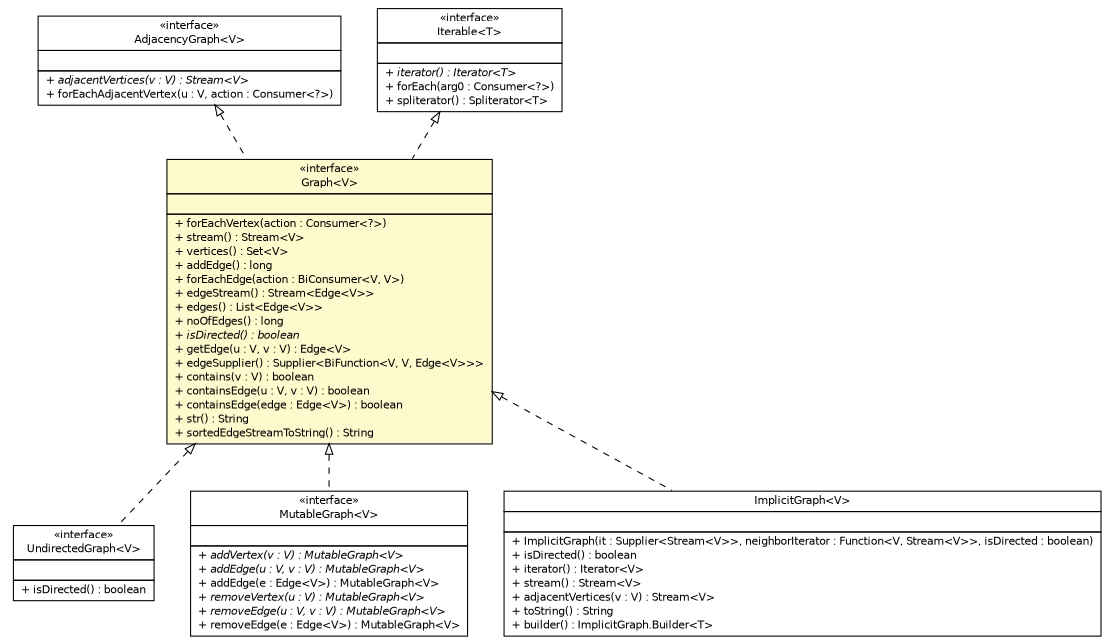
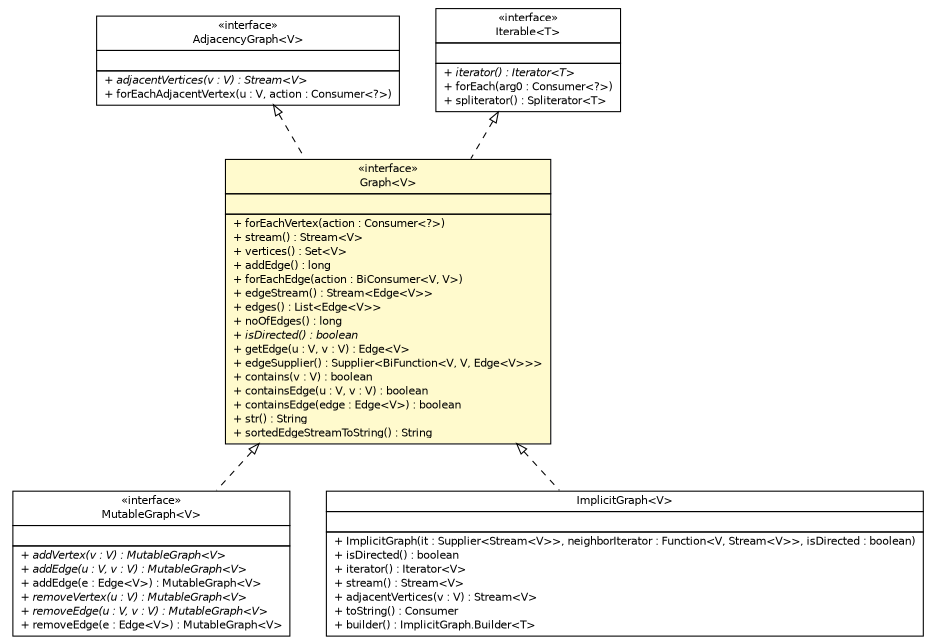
node "UndirectedGraph<V>": removed
node "ImplicitGraph<V>": text "+ toString() : String" -> "+ toString() : Consumer"
